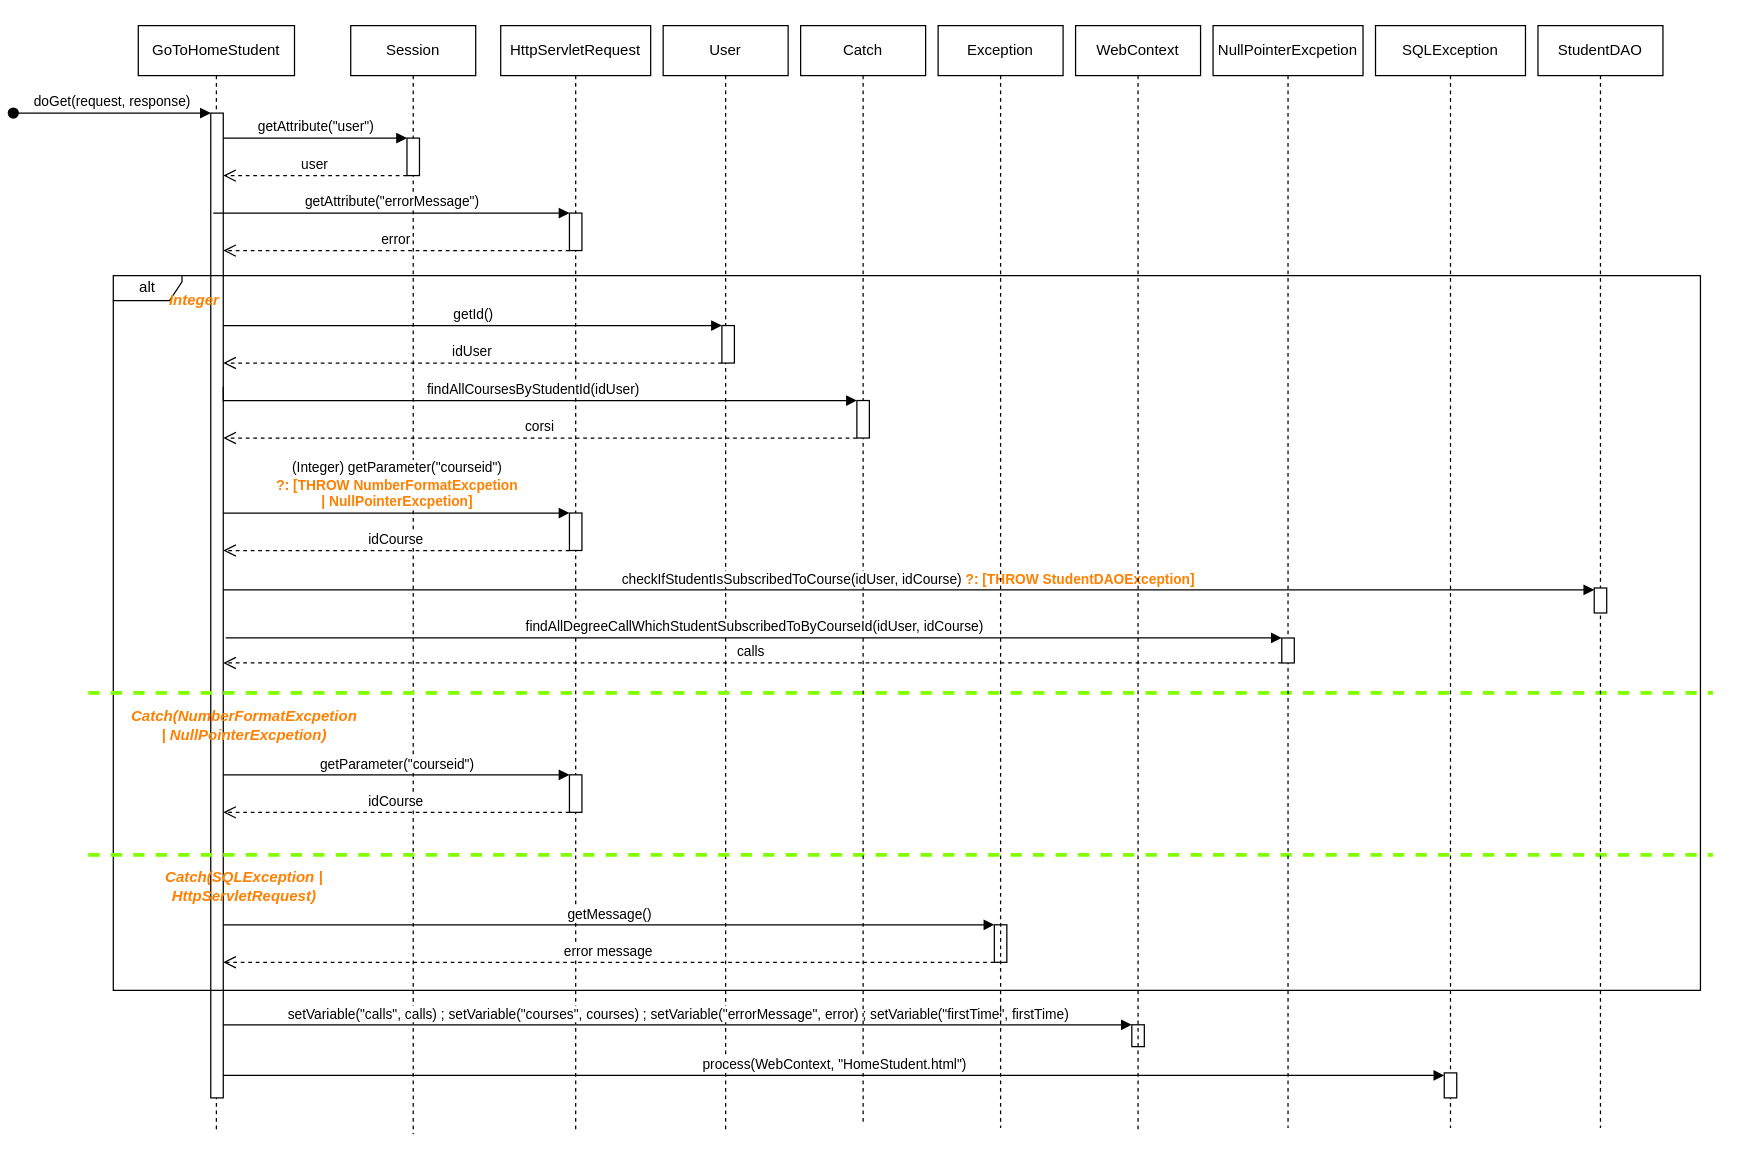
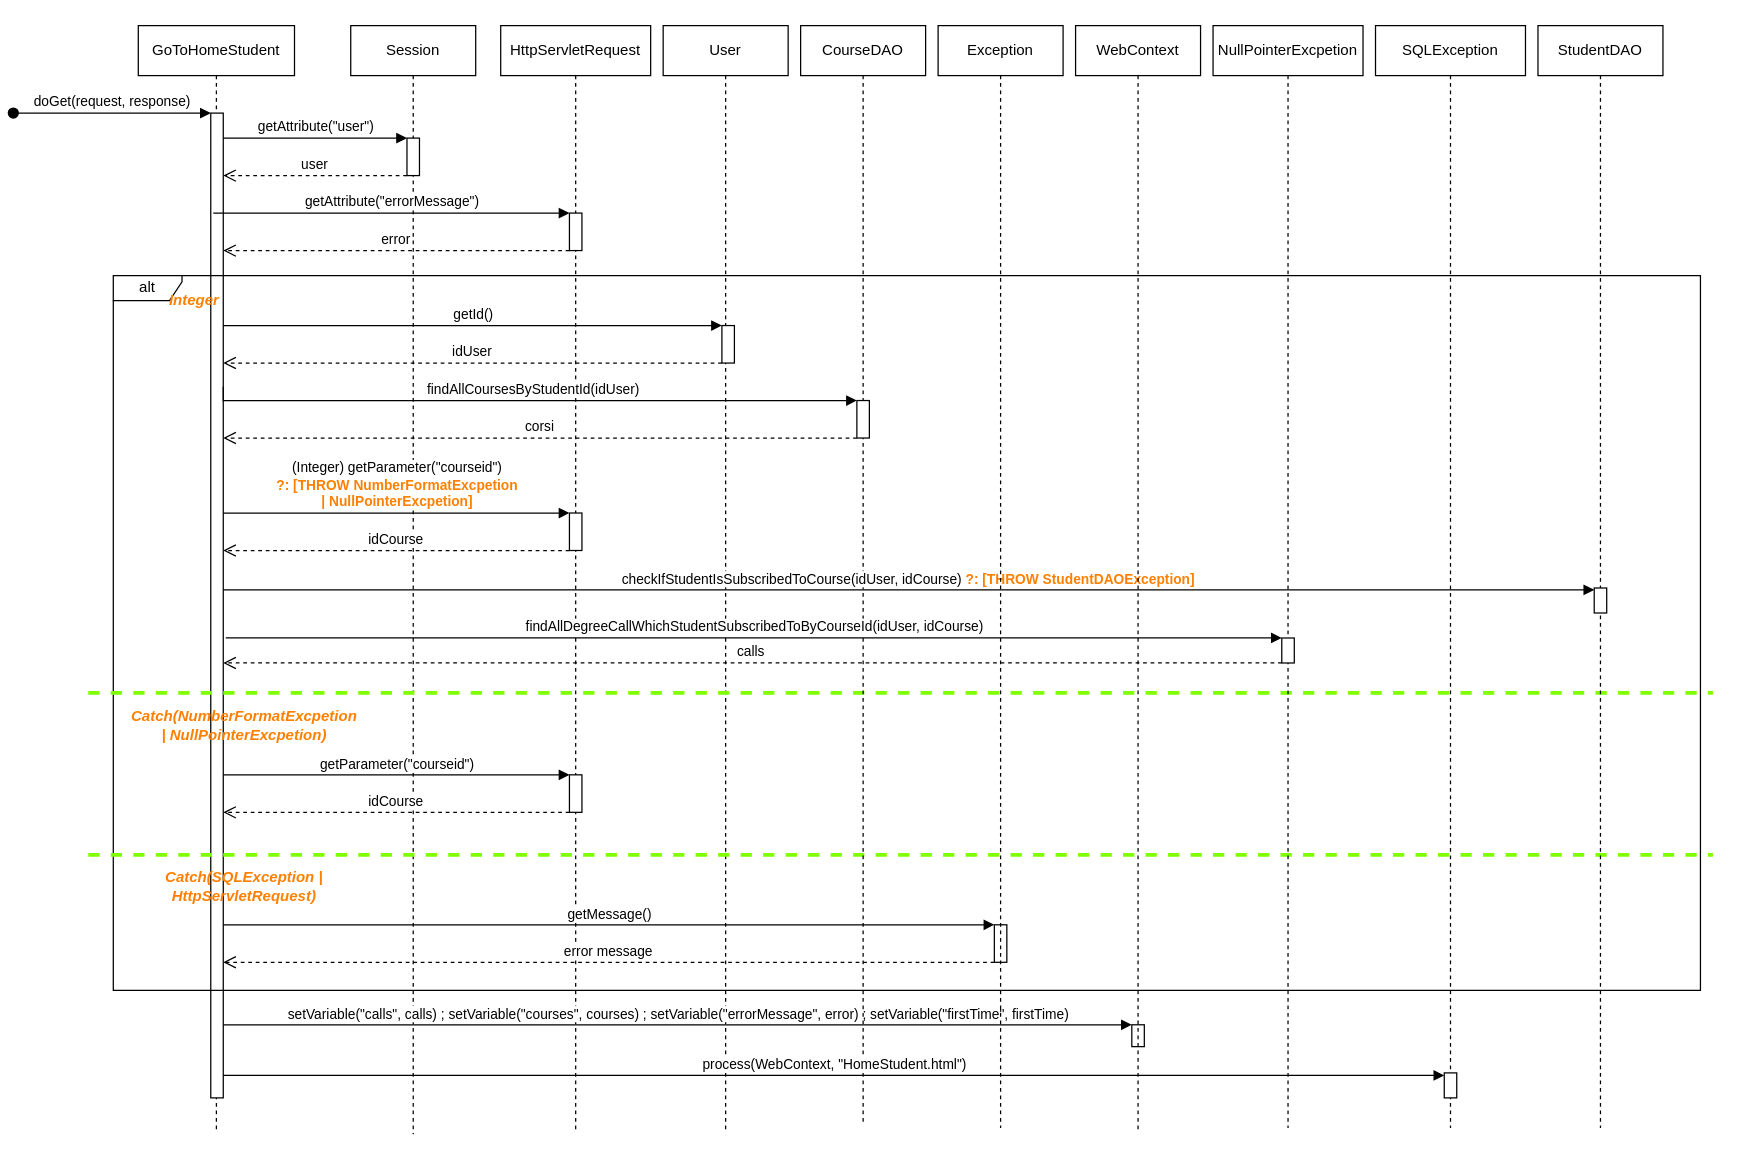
node "Catch": label "Catch" -> "CourseDAO"
